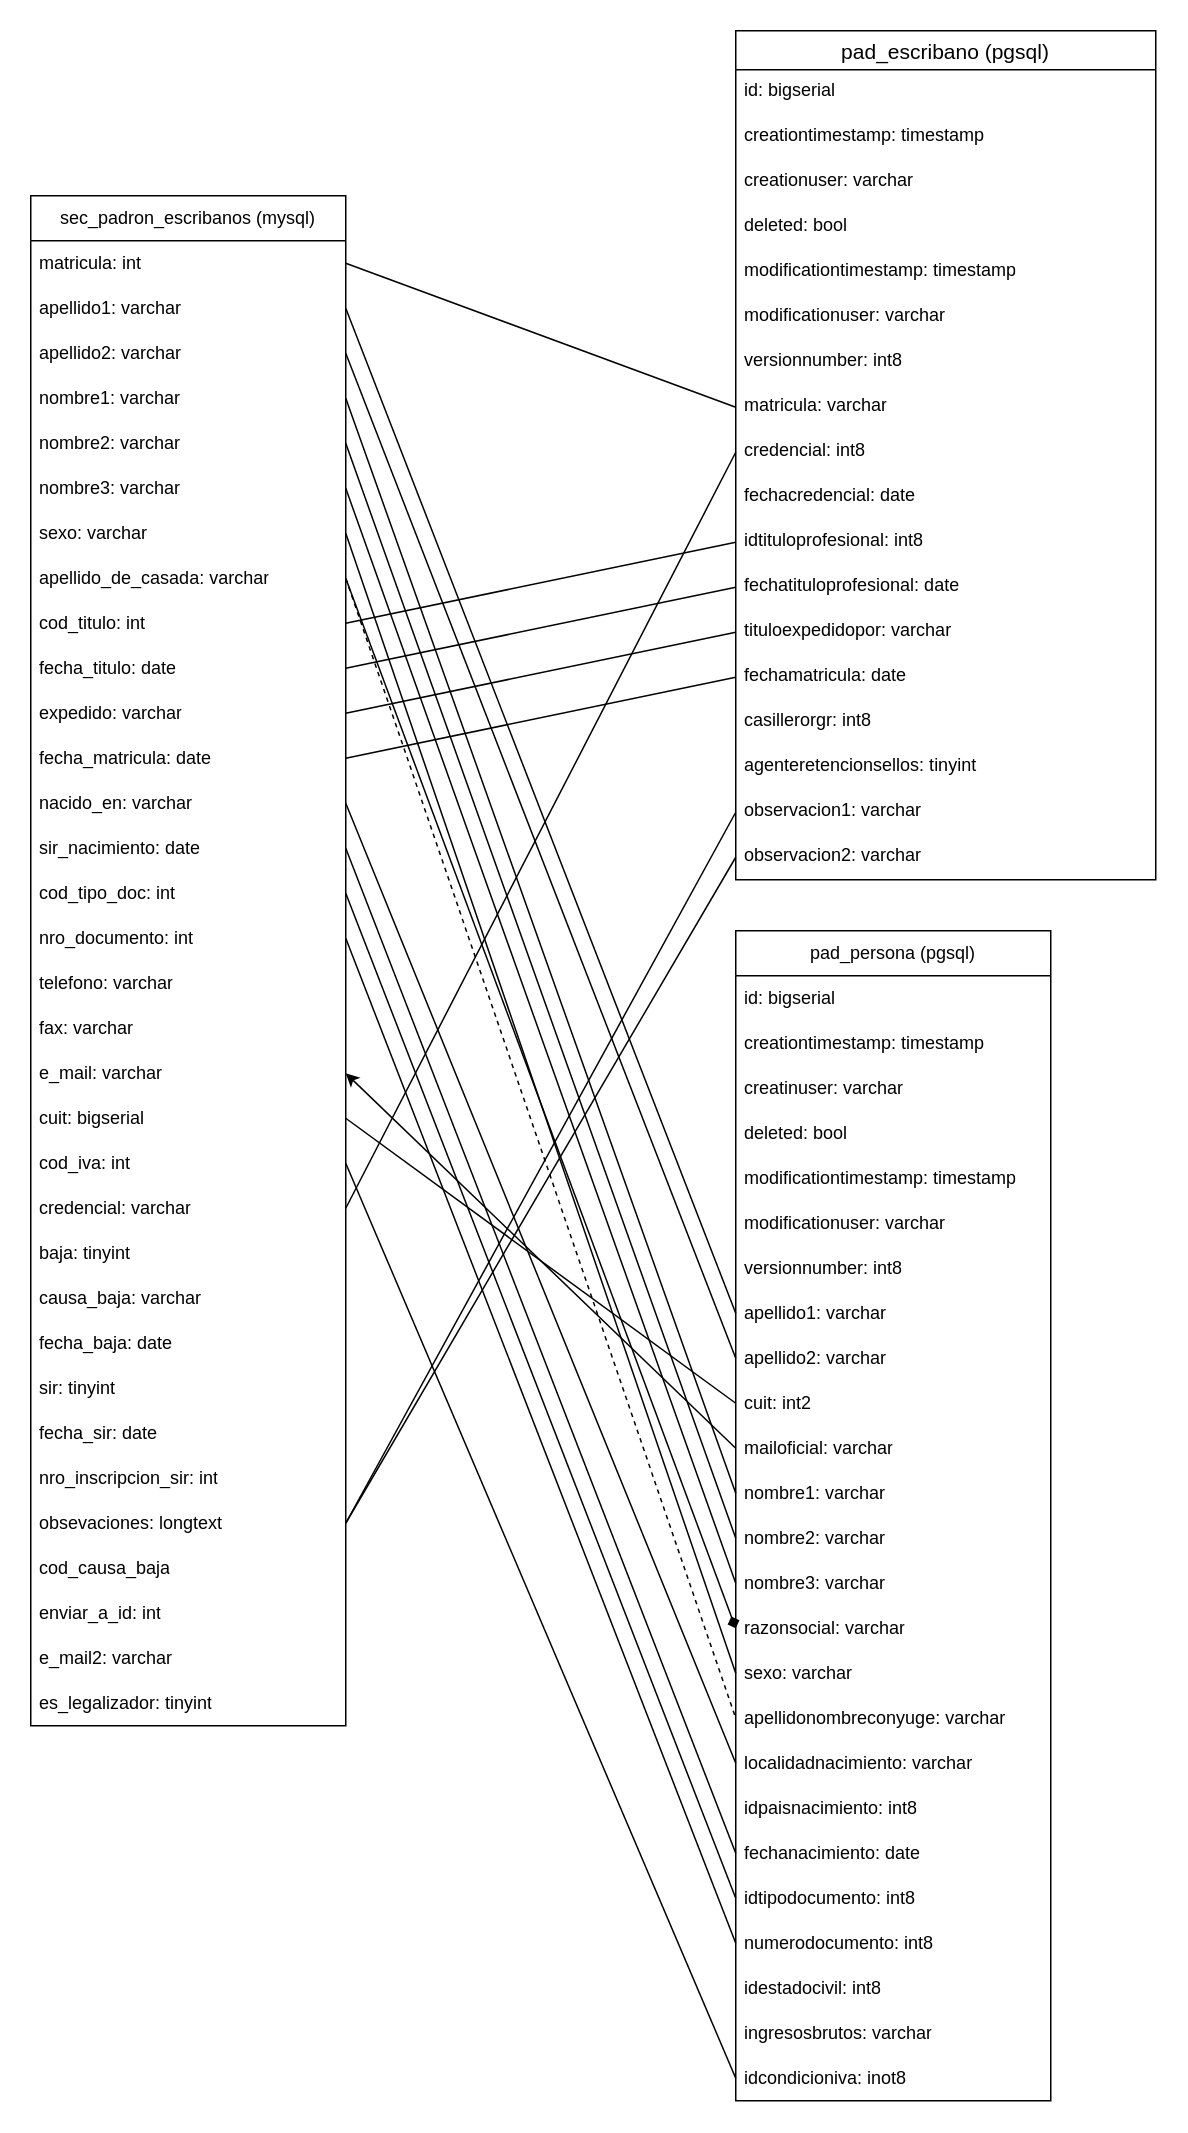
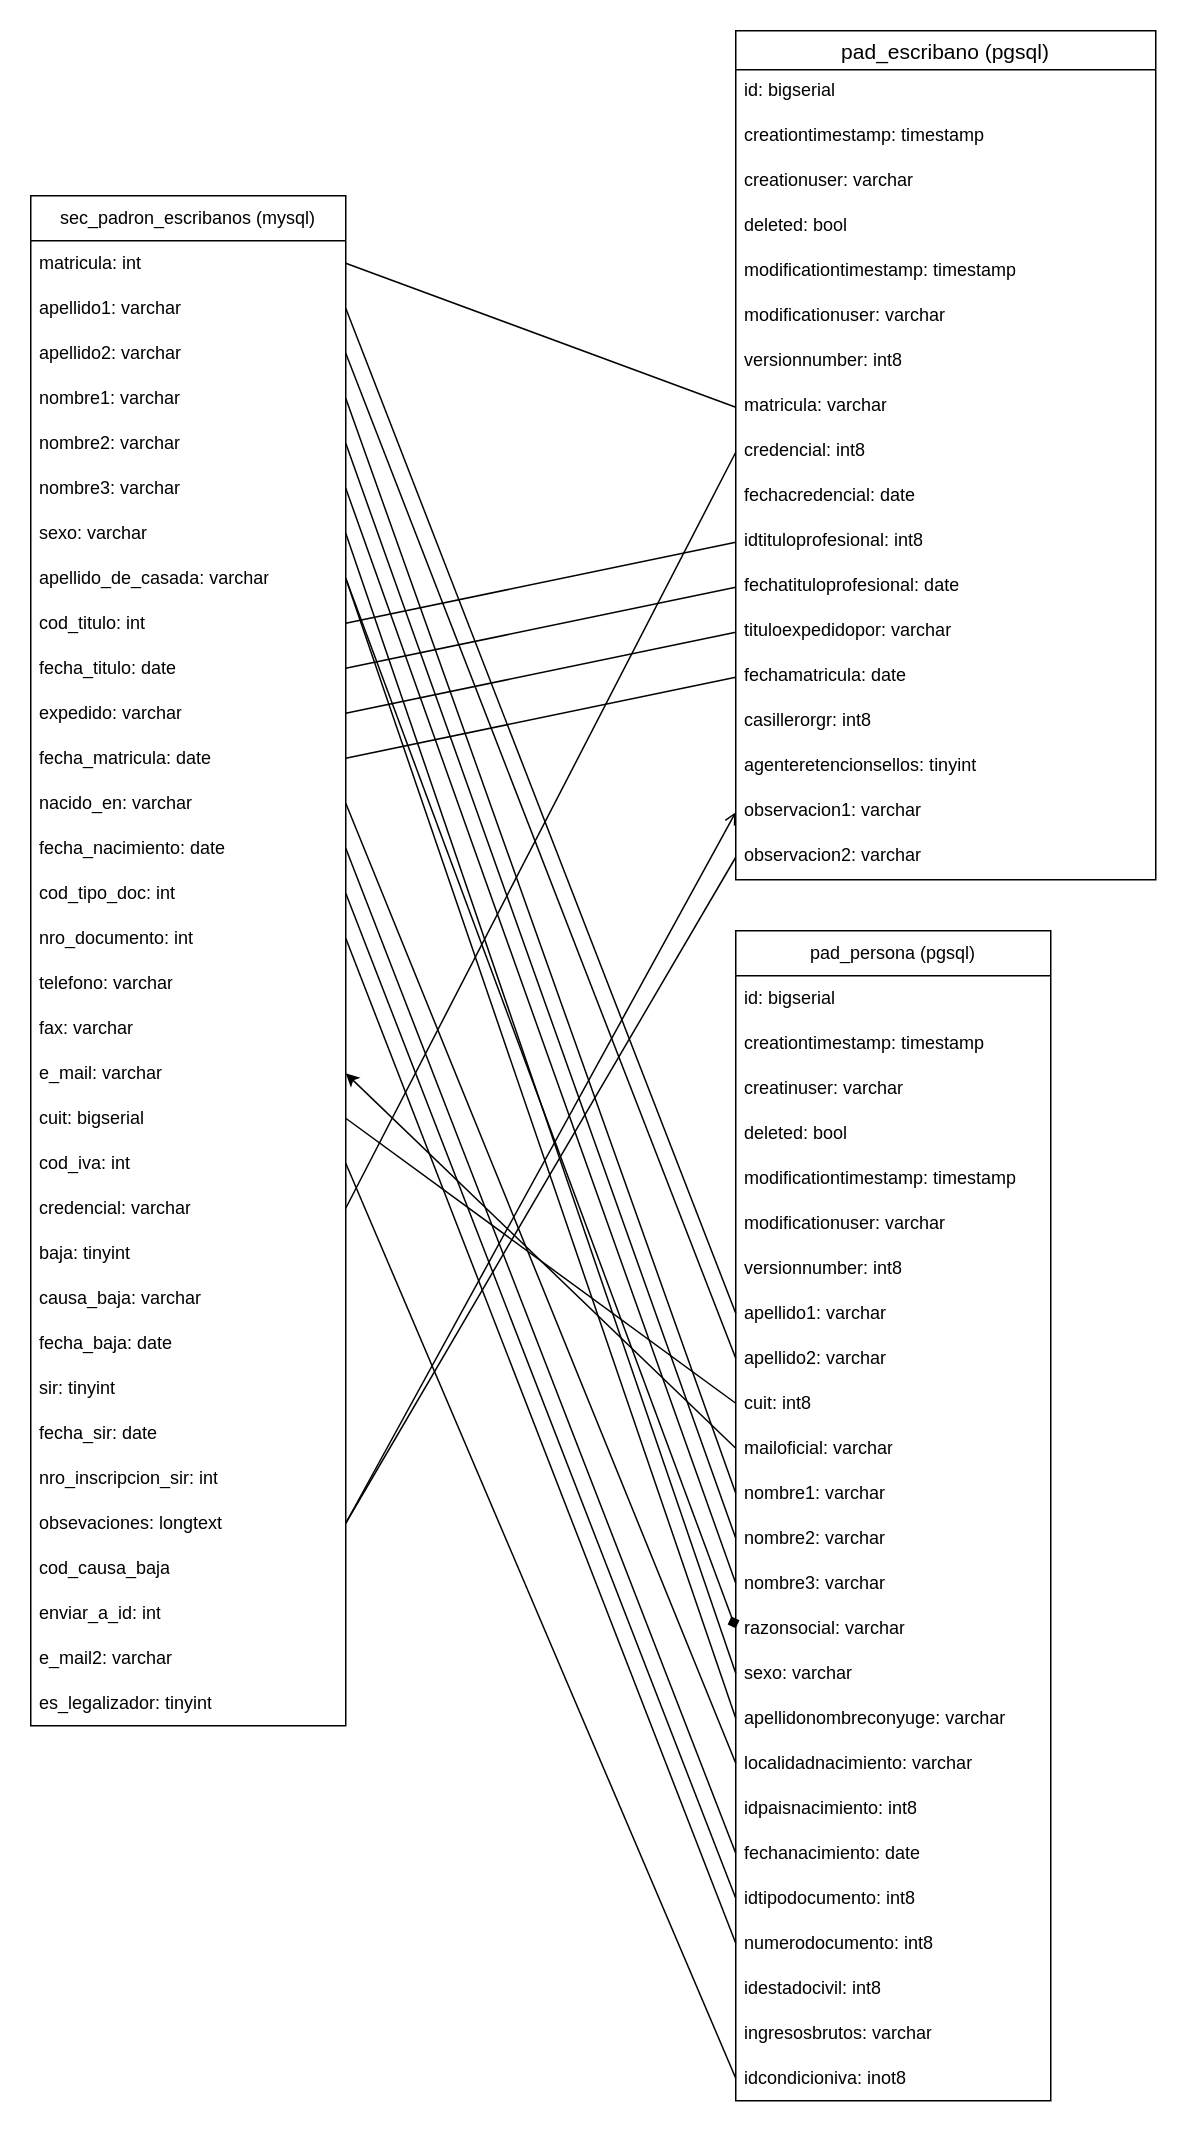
edge "observacion1: varchar" -- "obsevaciones: longtext": arrowhead none -> open
node "sir_nacimiento: date": label "sir_nacimiento: date" -> "fecha_nacimiento: date"
edge "apellido_de_casada: varchar" -- "apellidonombreconyuge: varchar": style dashed -> solid
node "cuit: int2": label "cuit: int2" -> "cuit: int8"
